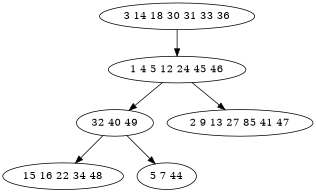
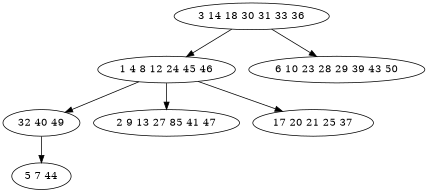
node "1 4 5 12 24 45 46": label "1 4 5 12 24 45 46" -> "1 4 8 12 24 45 46"
node "6 10 23 28 29 39 43 50": added
node "17 20 21 25 37": added
node "15 16 22 34 48": removed
